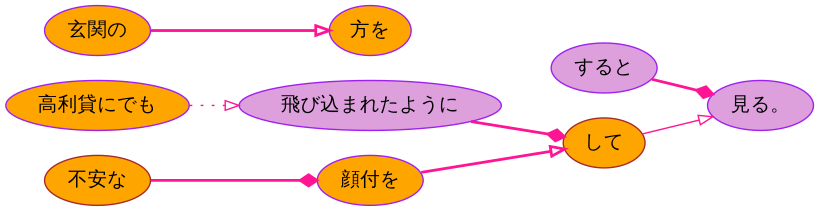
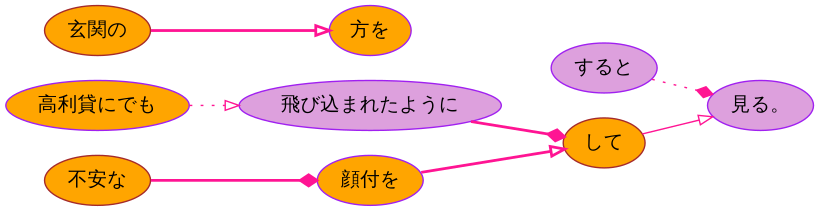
node "玄関の": color purple -> brown
edge "すると" -> "見る。": style bold -> dotted
